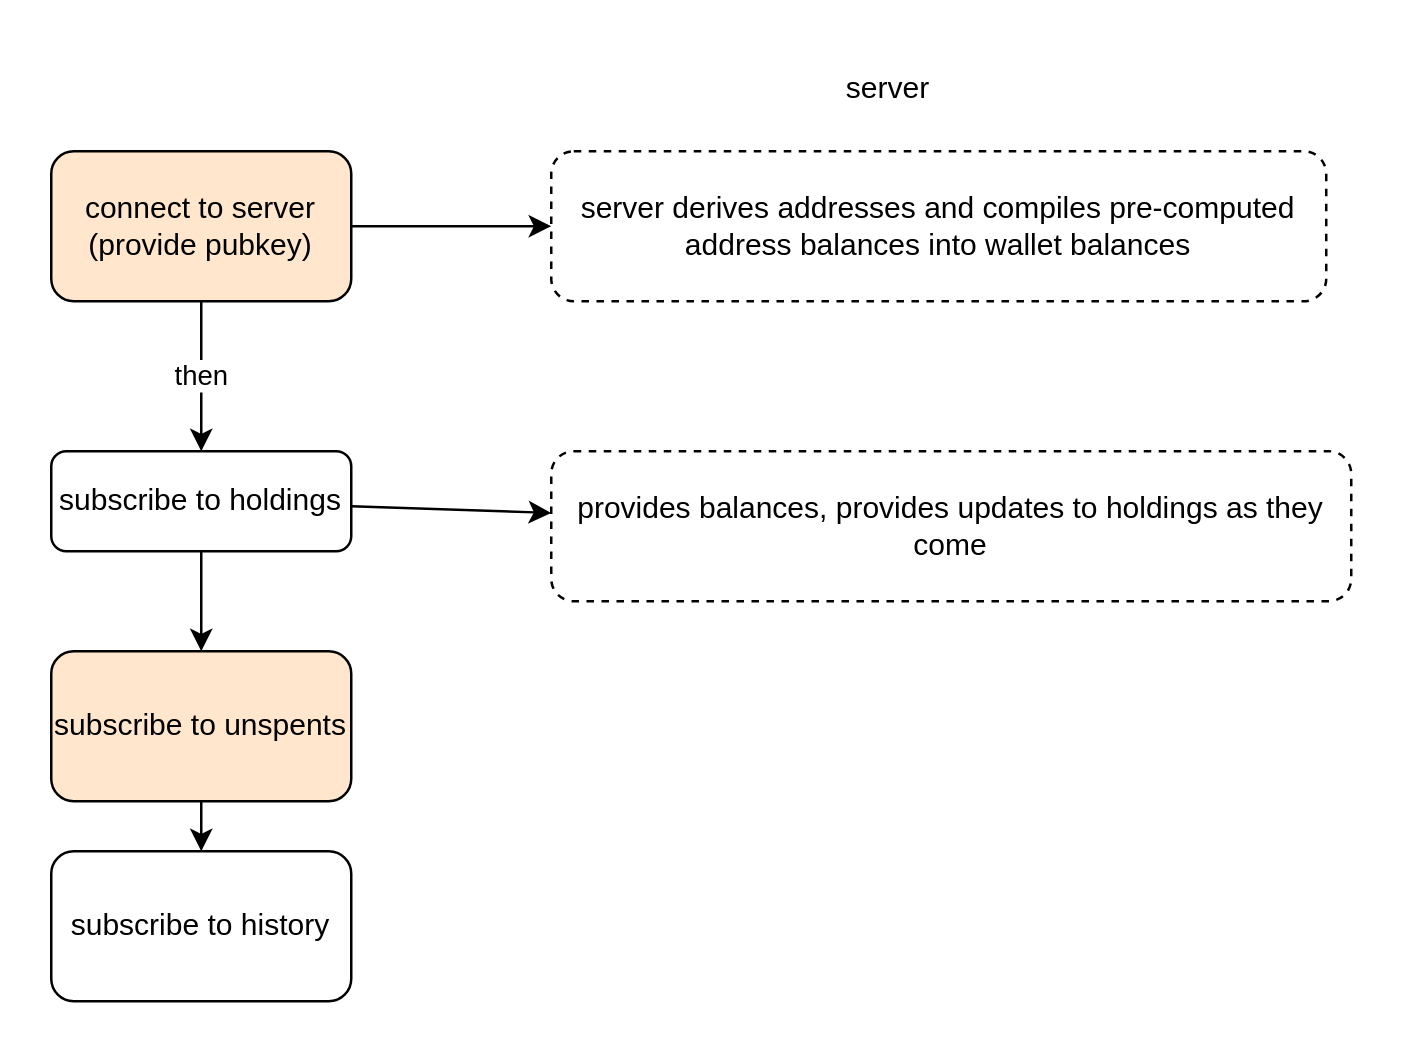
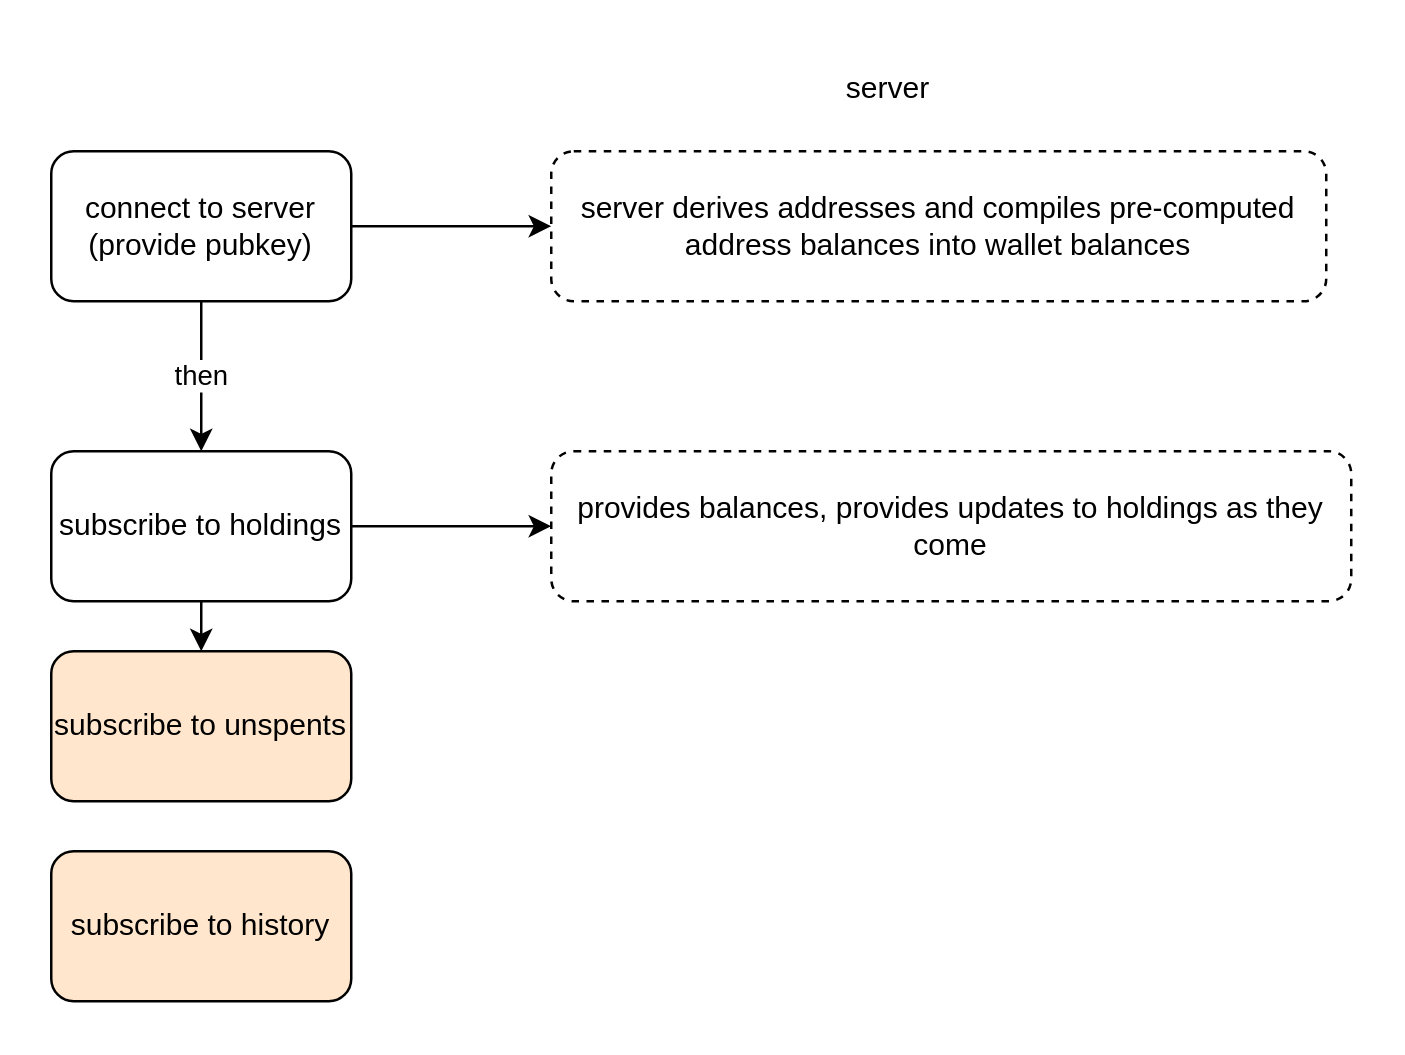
node "connect to server (provide pubkey)": fillcolor #ffe6cc -> #ffffff
node "subscribe to holdings": size 300x100 -> 300x150
edge "subscribe to unspents" -> "subscribe to history": removed
node "subscribe to history": fillcolor #ffffff -> #ffe6cc
